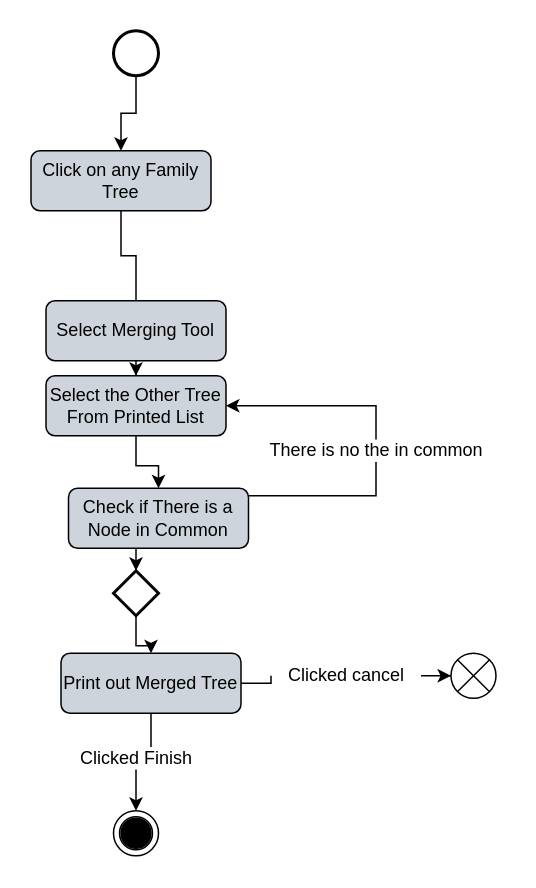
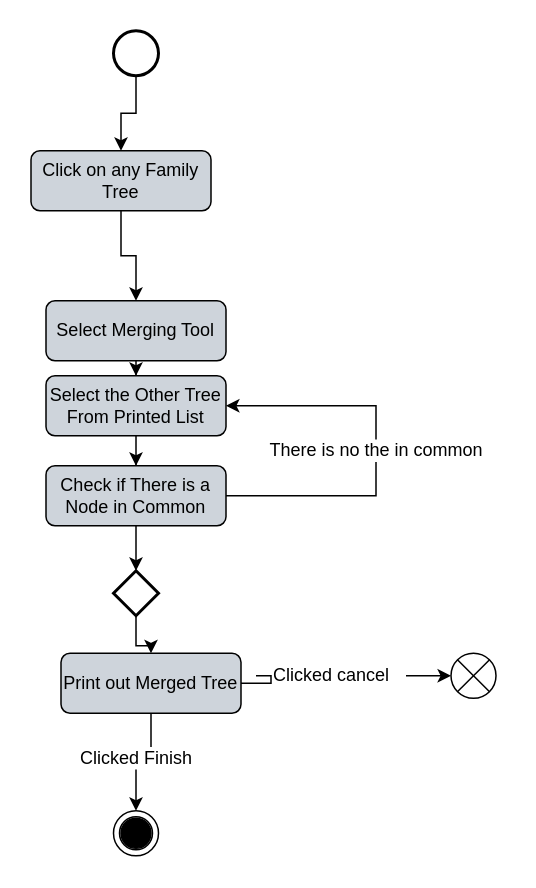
edge "Click on any Family Tree" -- "Select Merging Tool": arrowhead none -> classic
node "Check if There is a Node in Common": moved (158, 518) -> (136, 496)
node "Clicked cancel": moved (346, 676) -> (331, 676)
